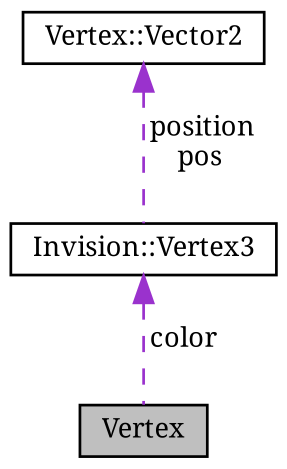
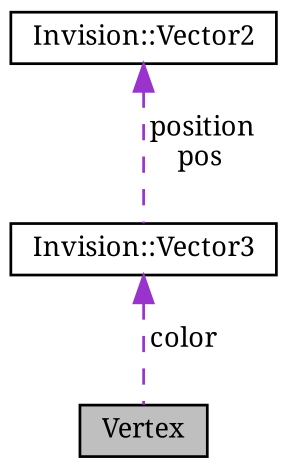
node "Vertex::Vector2": label "Vertex::Vector2" -> "Invision::Vector2"
node "Invision::Vertex3": label "Invision::Vertex3" -> "Invision::Vector3"
